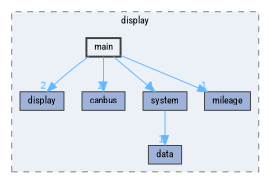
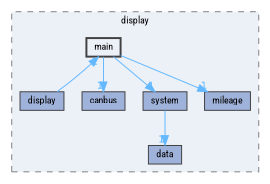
edge "main" -> "display": reversed
